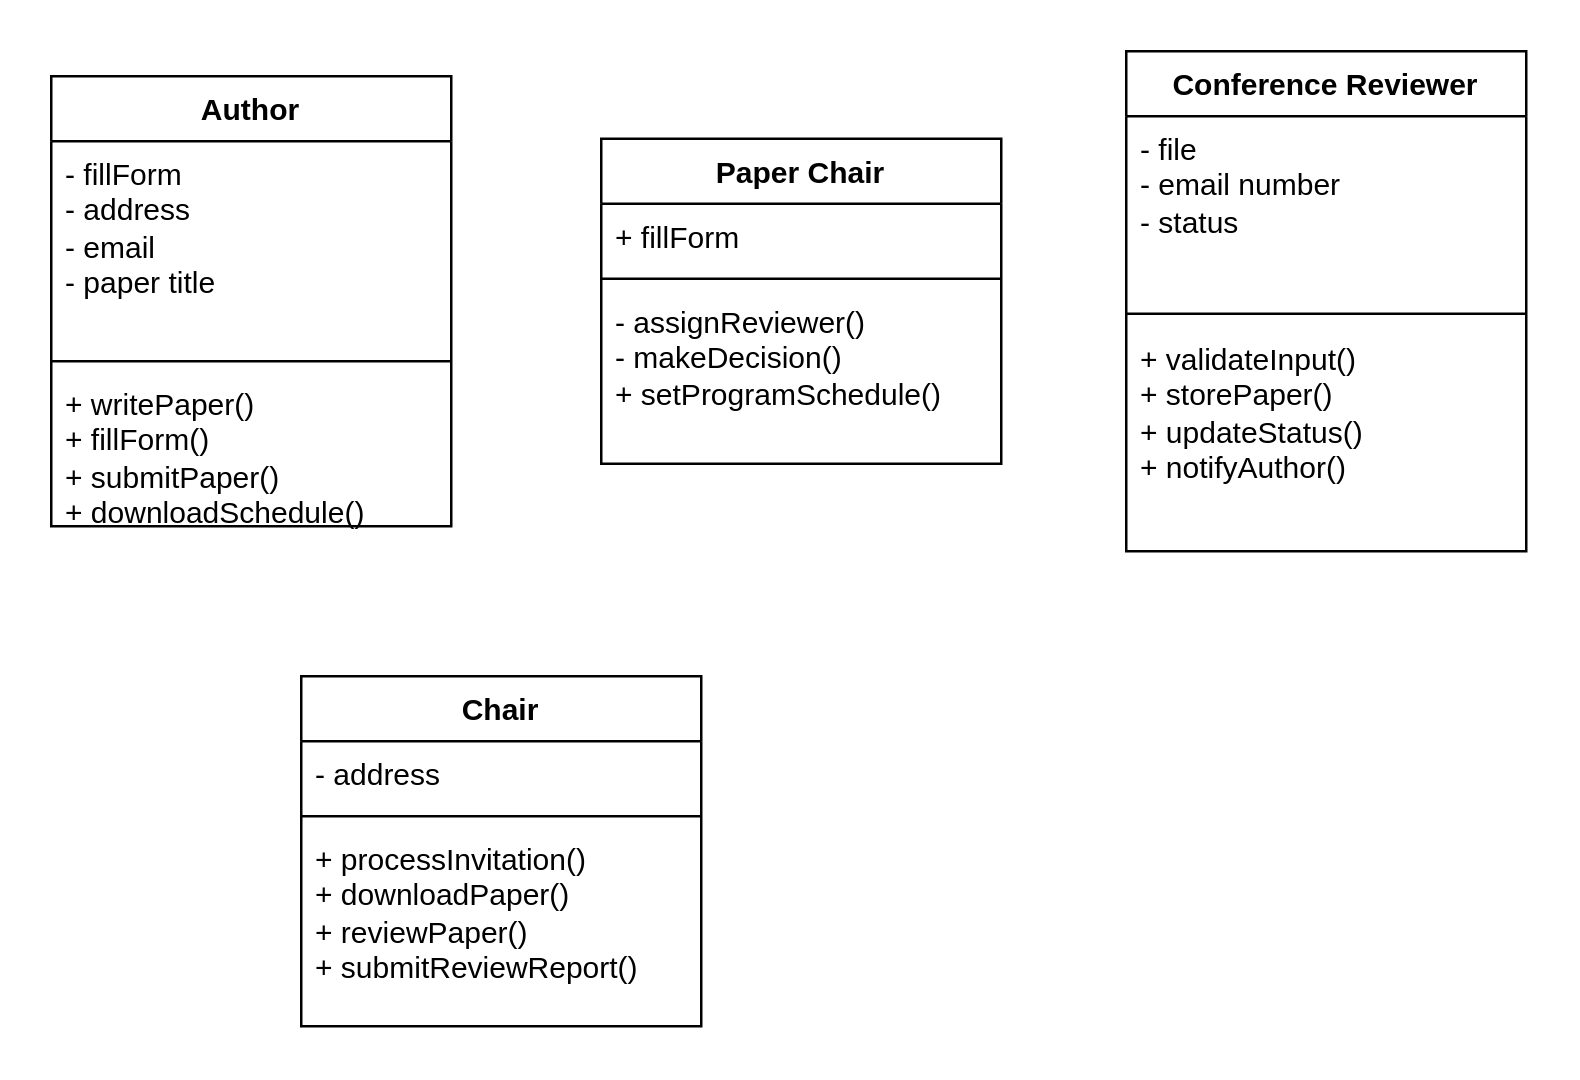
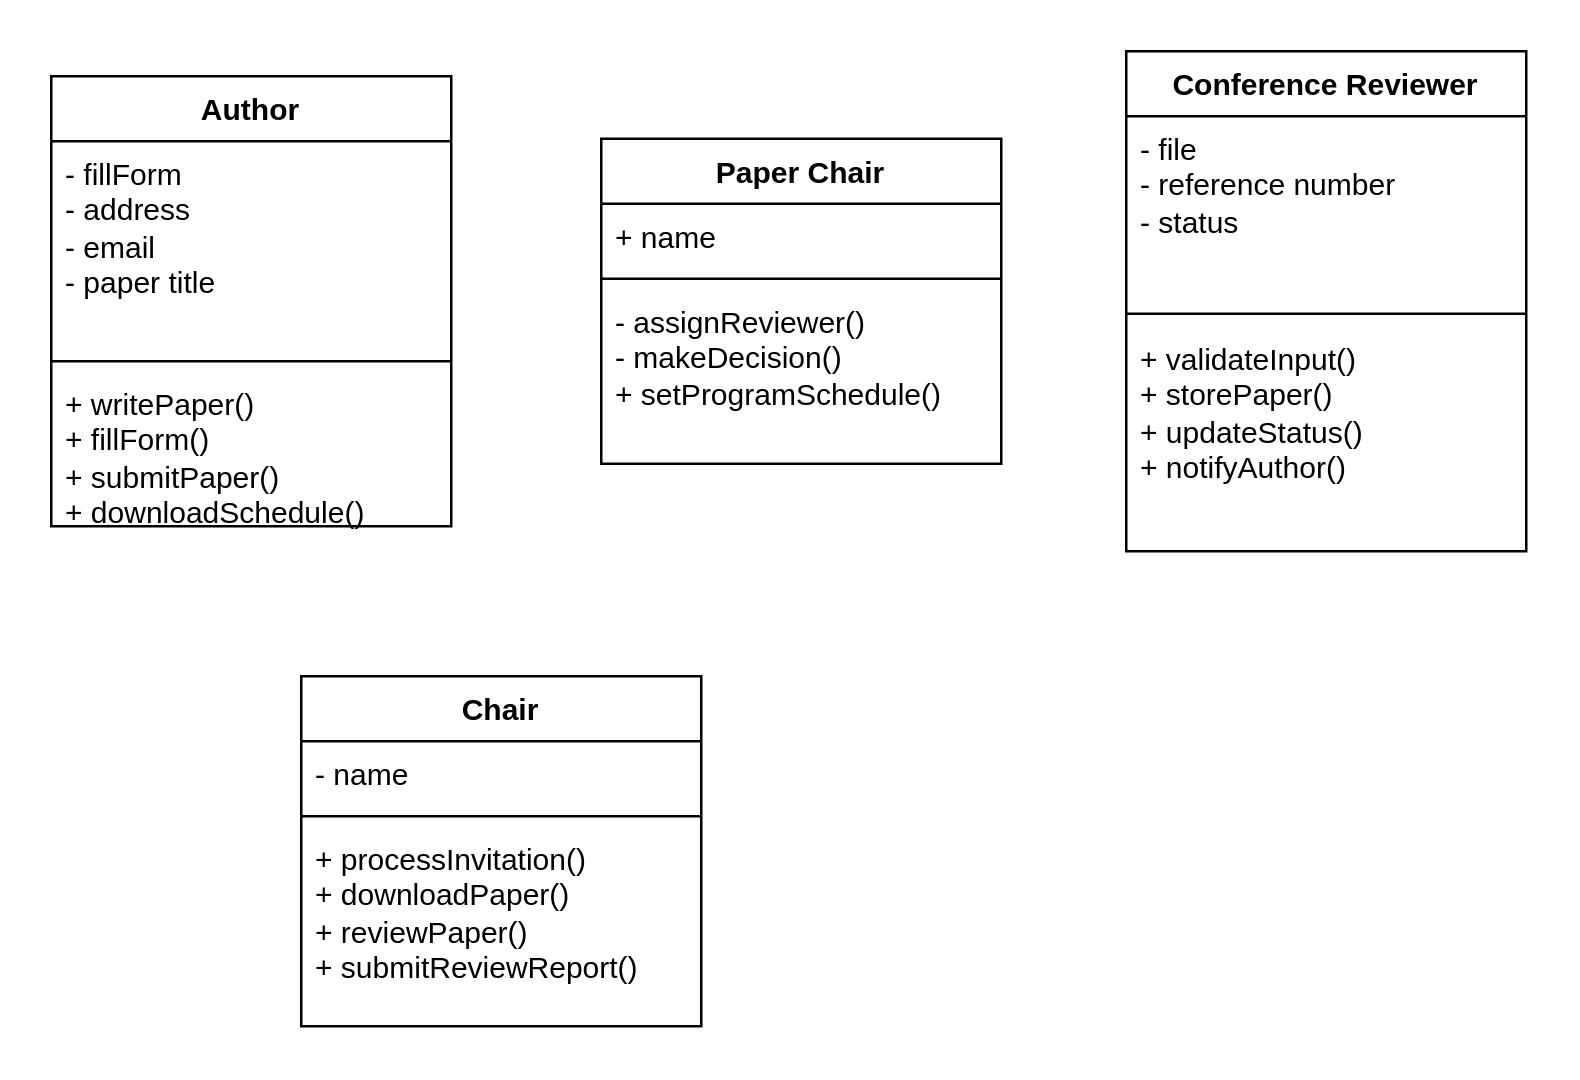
node "- file - email number - status": label "- file - email number - status" -> "- file - reference number - status"
node "+ fillForm": label "+ fillForm" -> "+ name"
node "- address": label "- address" -> "- name"
